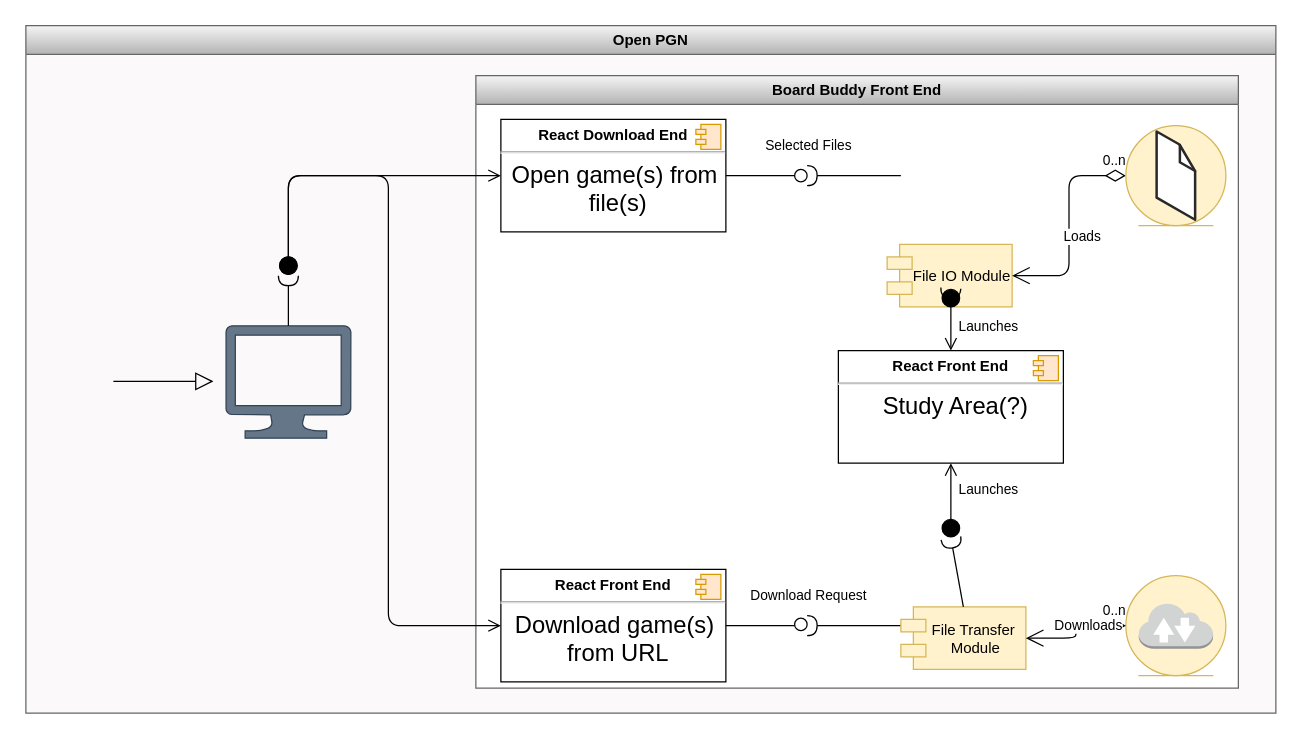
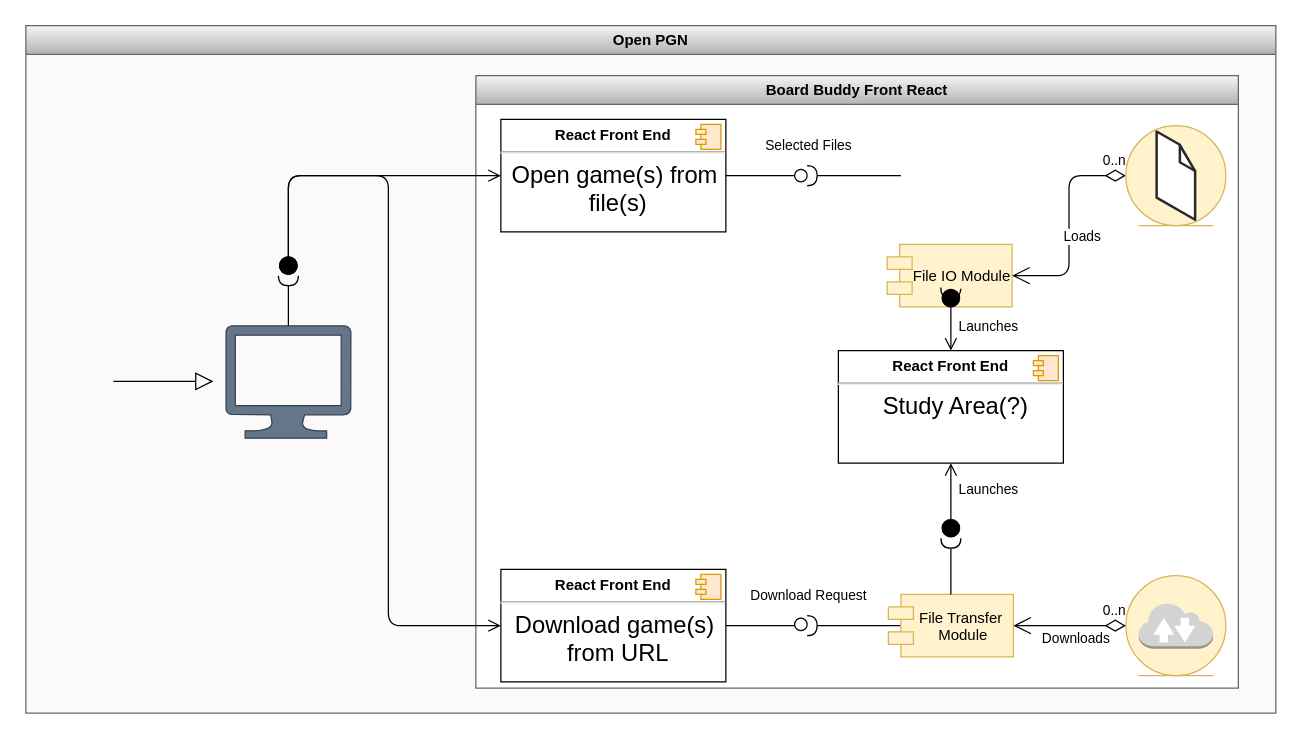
node "Board Buddy Front End": label "Board Buddy Front End" -> "Board Buddy Front React"
node "React Download End Open game(s) from file(s)": label "React Download End Open game(s) from file(s)" -> "React Front End Open game(s) from file(s)"
node "File Transfer Module": moved (963, 638) -> (951, 626)
